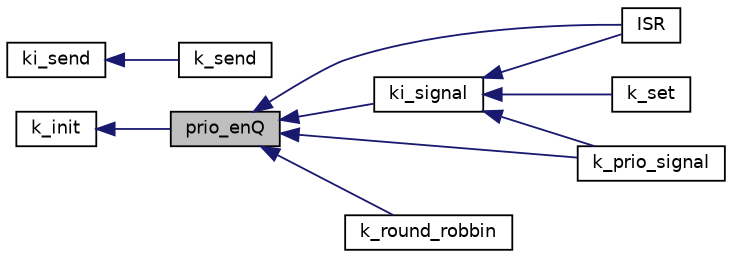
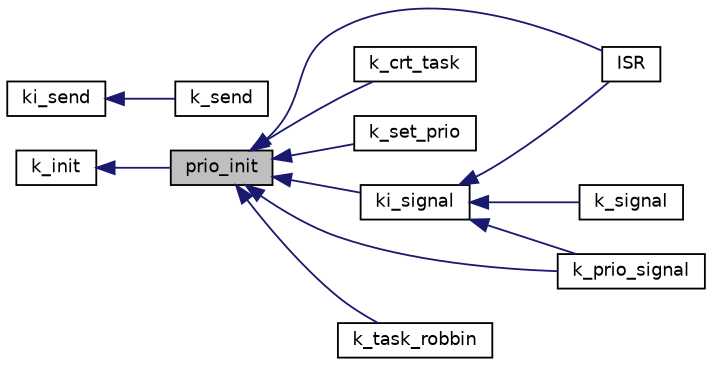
node "k_crt_task": added
node "k_set": label "k_set" -> "k_signal"
node "prio_enQ": label "prio_enQ" -> "prio_init"
node "k_set_prio": added
node "k_round_robbin": label "k_round_robbin" -> "k_task_robbin"
